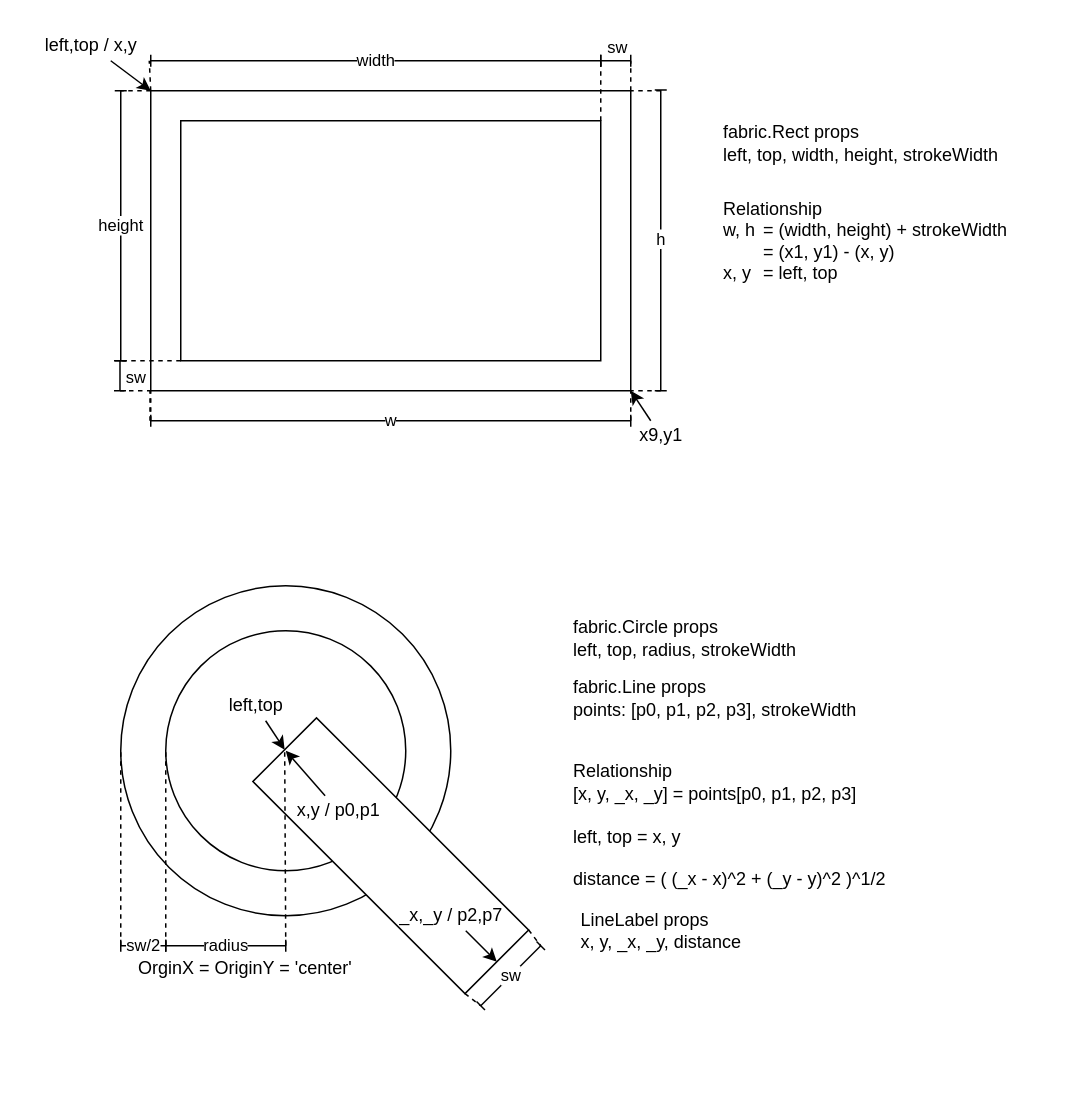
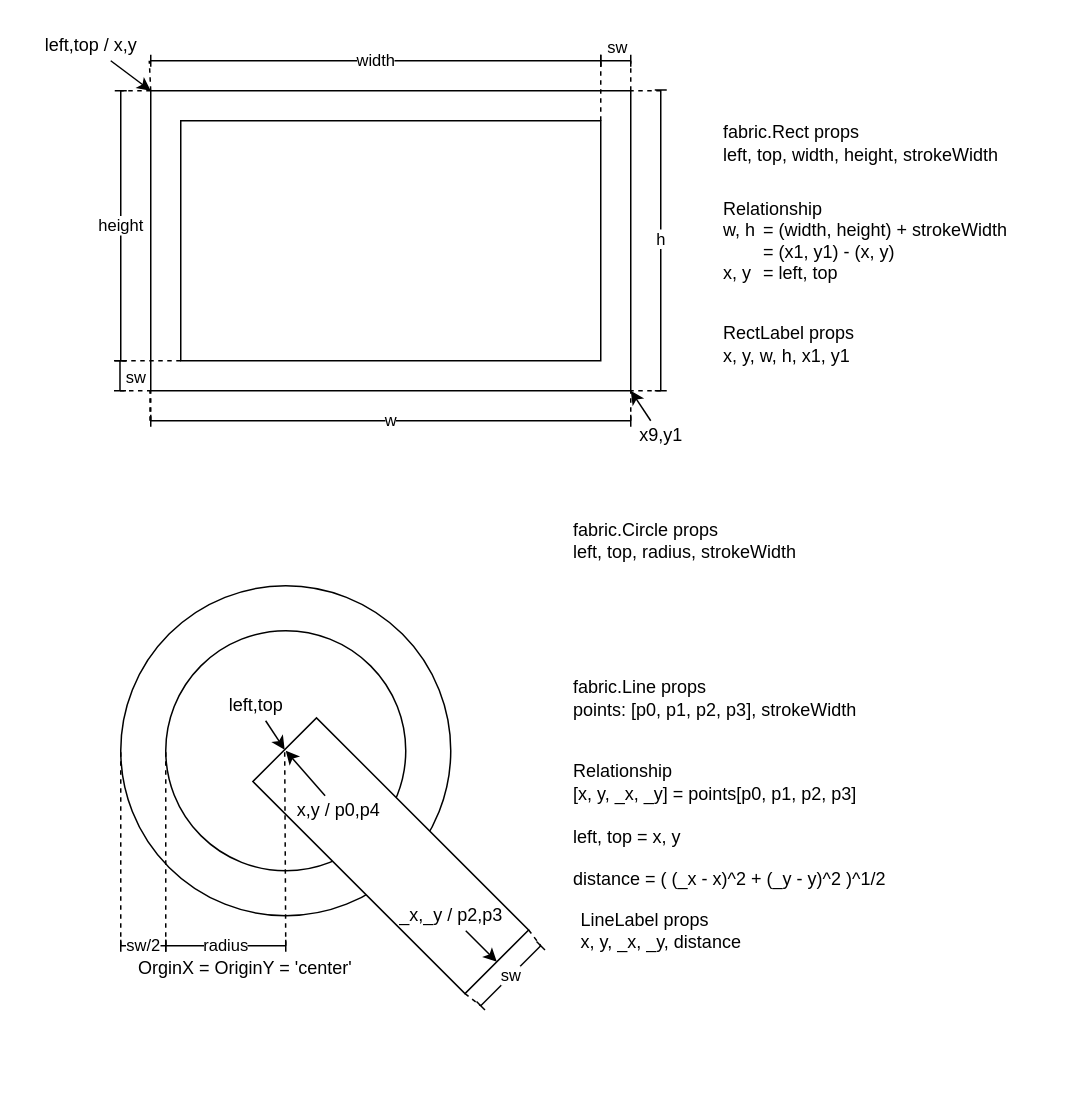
node "RectLabel props x, y, w, h, x1, y1": added
node "fabric.Circle props left, top, radius, strokeWidth": moved (691, 638) -> (691, 541)
node "x,y / p0,p1": label "x,y / p0,p1" -> "x,y / p0,p4"
node "_x,_y / p2,p7": label "_x,_y / p2,p7" -> "_x,_y / p2,p3"
